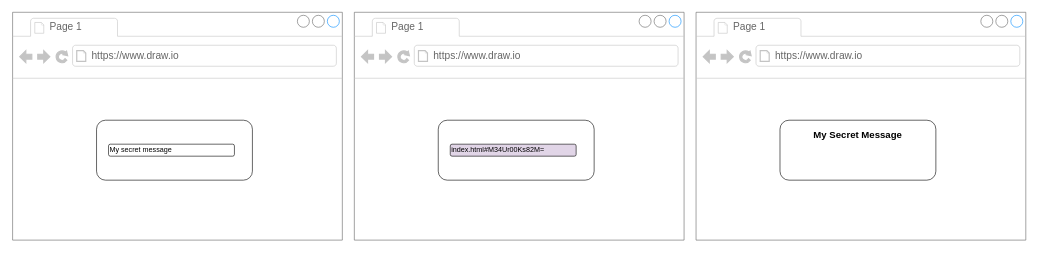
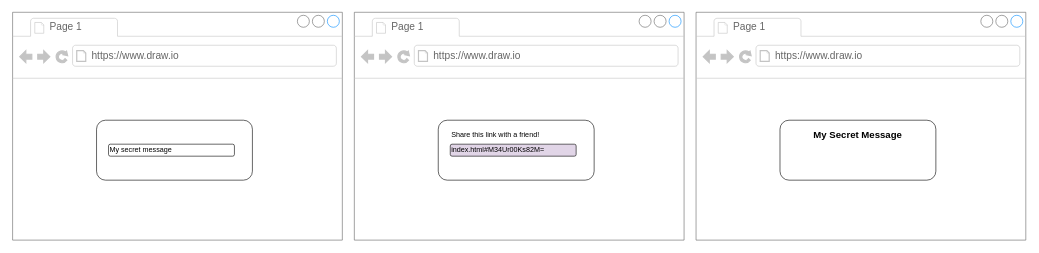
node "Share this link with a friend!": added
